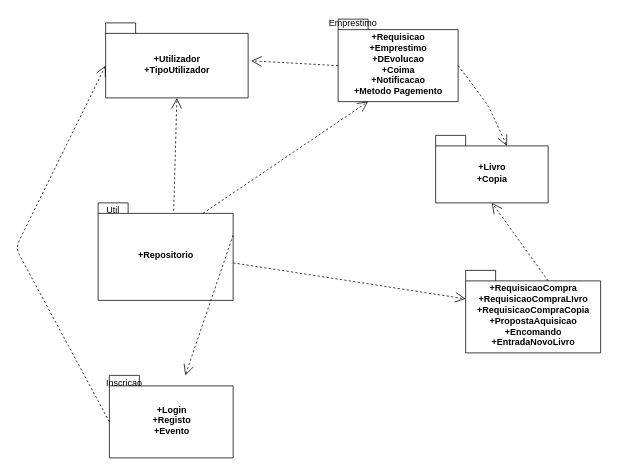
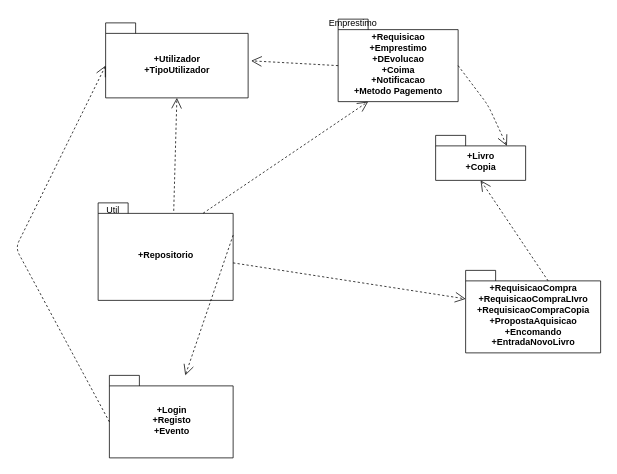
node "+Livro +Copia": size 113x68 -> 90x45
node "Inscricao": removed
